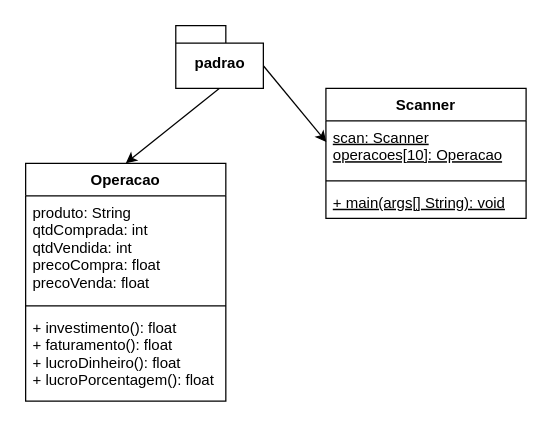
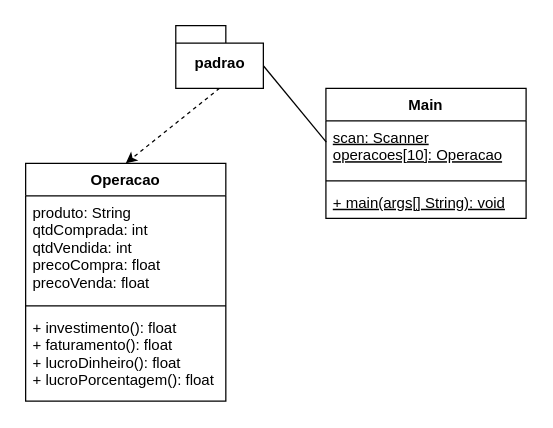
node "Scanner": label "Scanner" -> "Main"
edge "padrao" -> "Operacao": style solid -> dashed
edge "padrao" -> "scan: Scanner operacoes[10]: Operacao": arrowhead classic -> none
